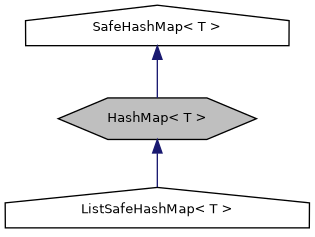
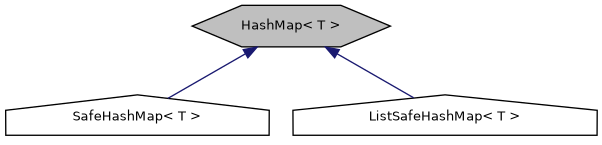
edge "HashMap< T >" -> "SafeHashMap< T >": reversed
